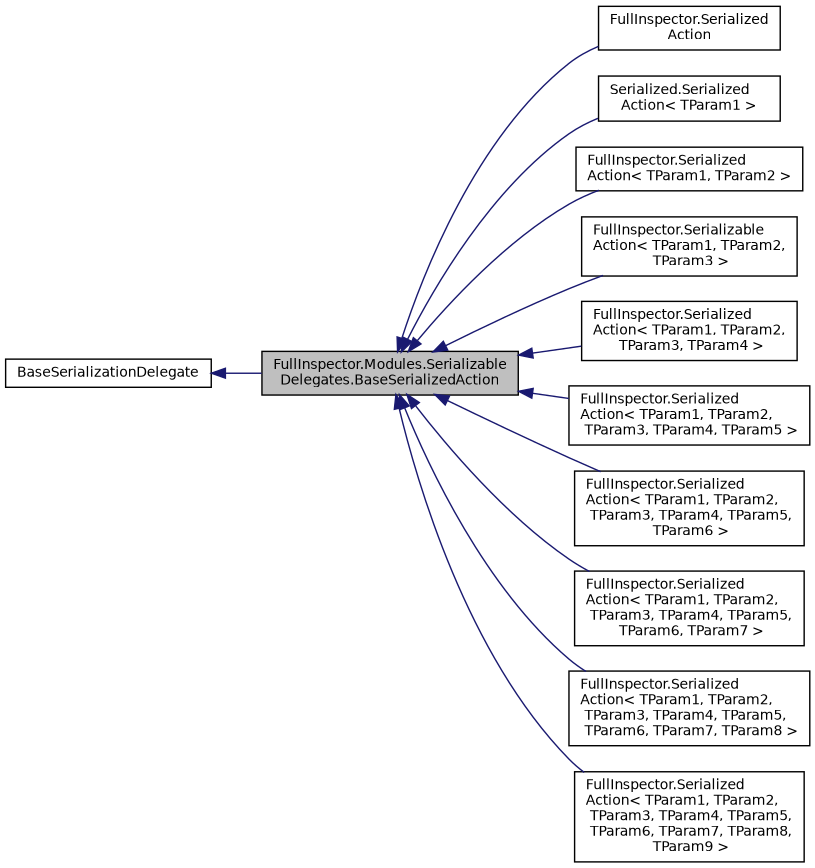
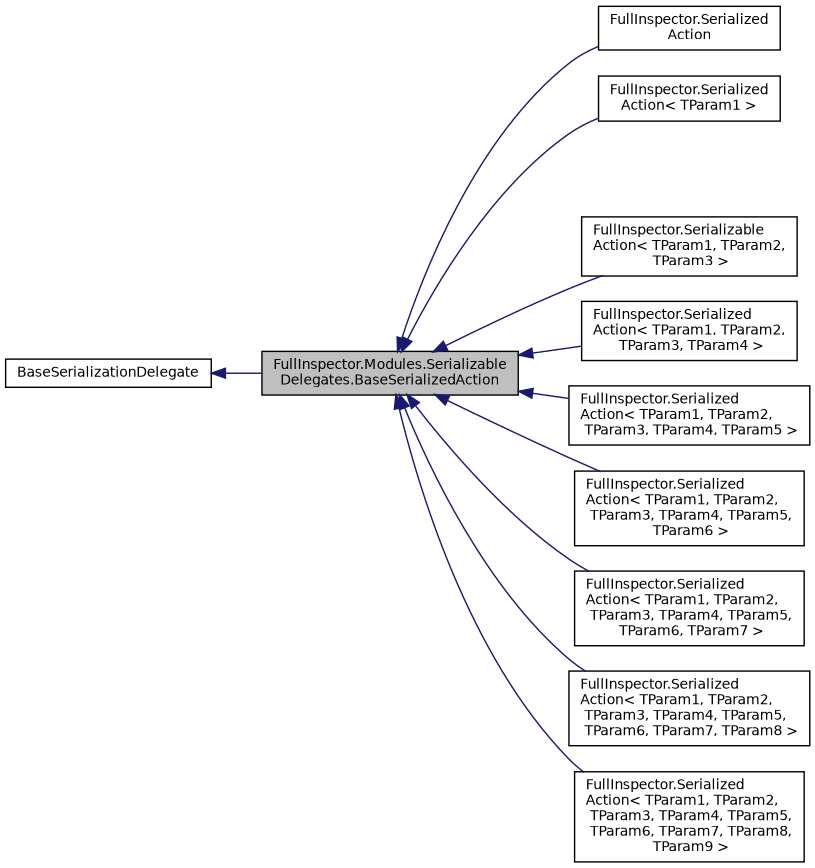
node "Serialized.Serialized Action< TParam1 >": label "Serialized.Serialized Action< TParam1 >" -> "FullInspector.Serialized Action< TParam1 >"
node "FullInspector.Serialized Action< TParam1, TParam2 >": removed
